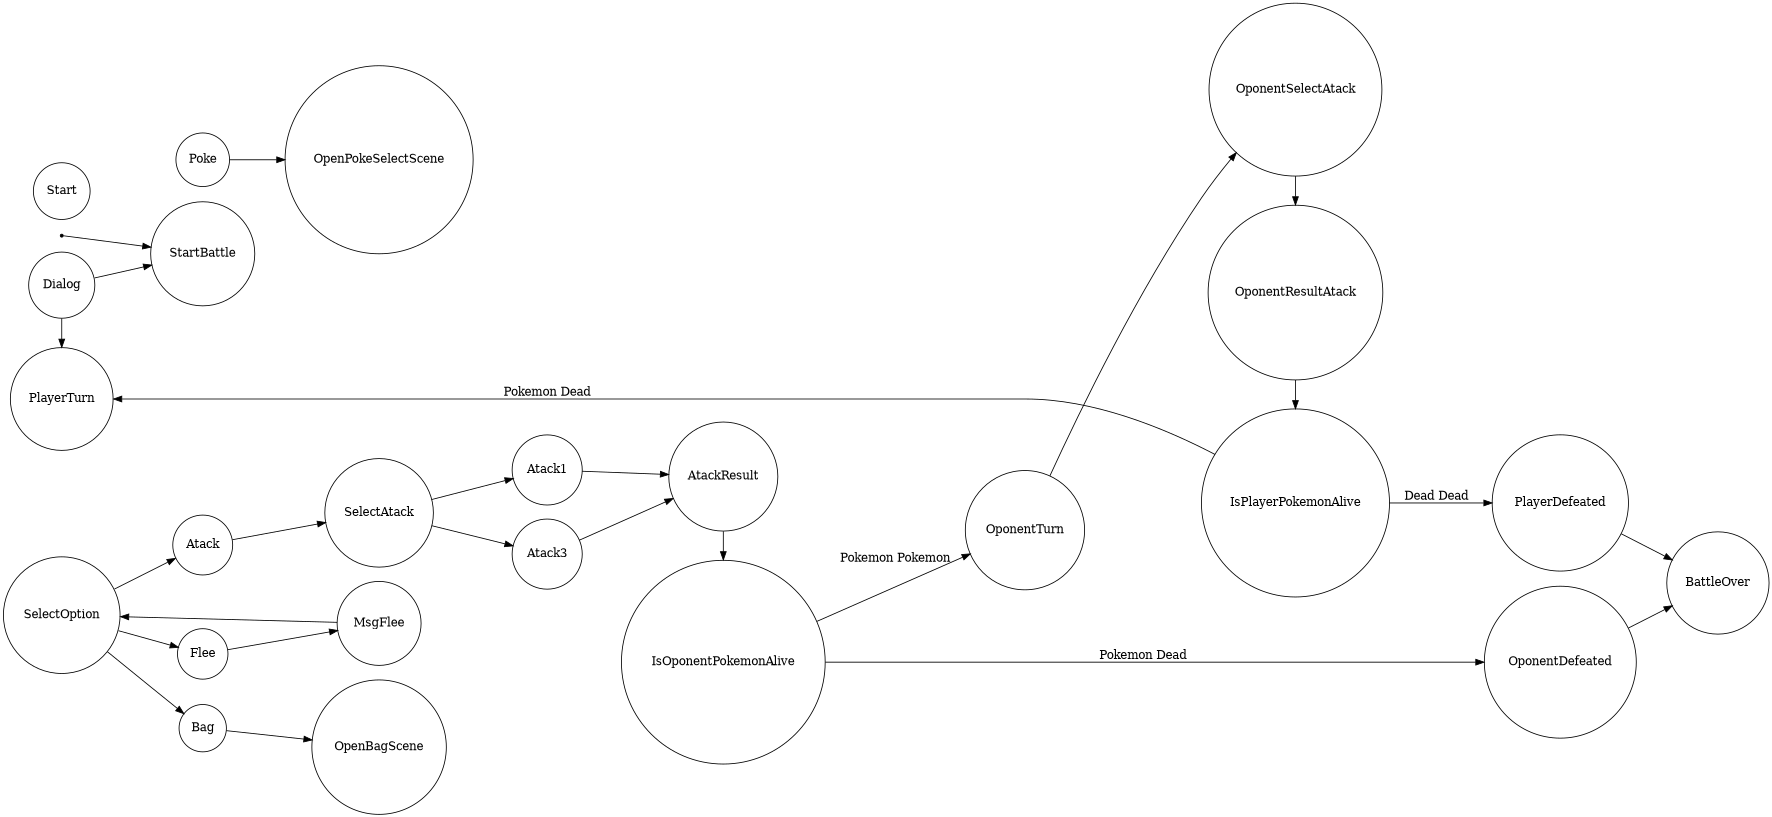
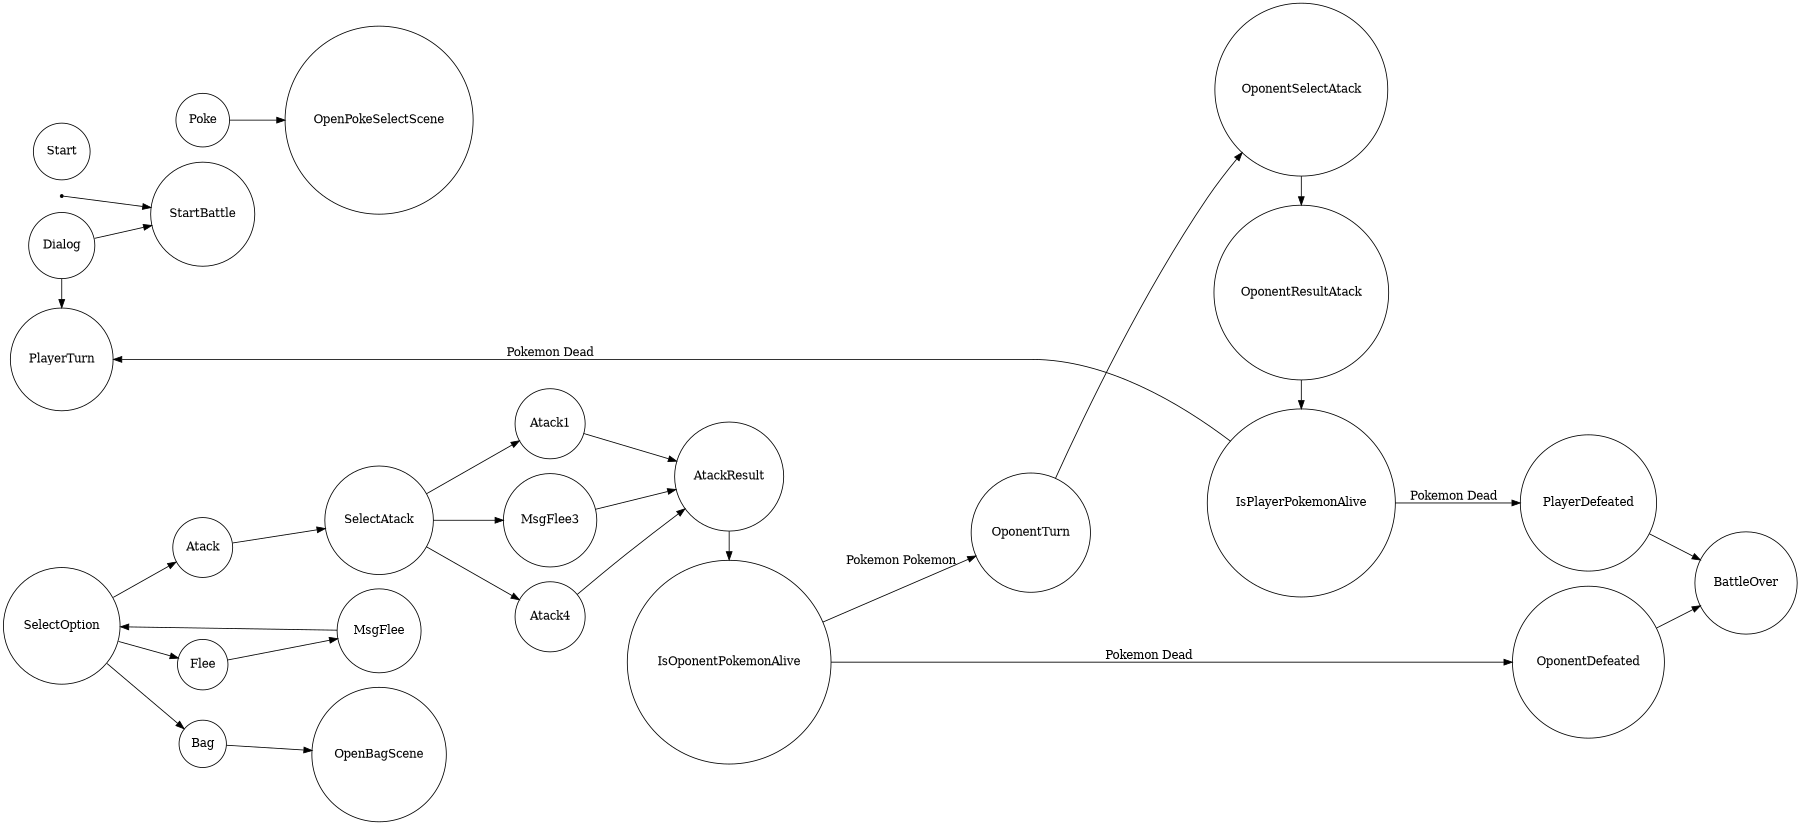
edge "IsPlayerPokemonAlive" -> "PlayerDefeated": label "Dead Dead" -> "Pokemon Dead"
node "Atack3": label "Atack3" -> "MsgFlee3"
node "Atack4": added
